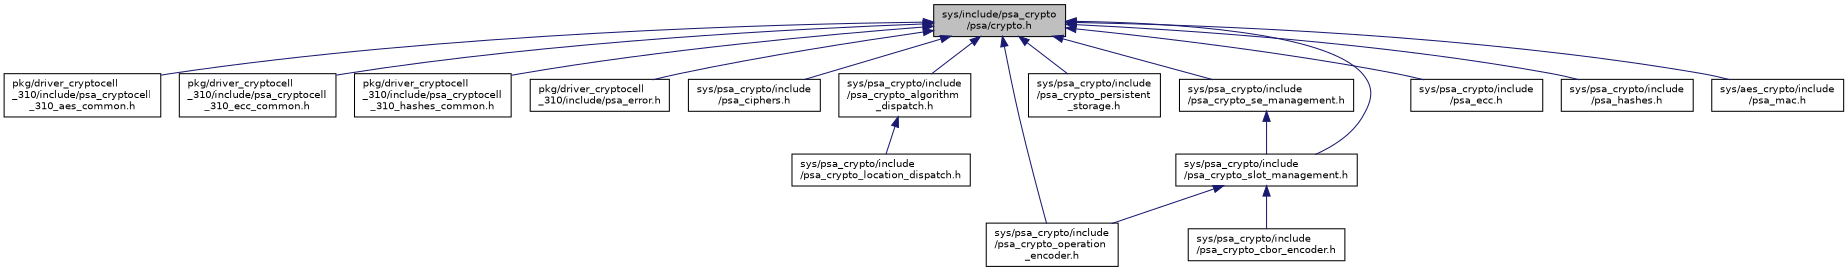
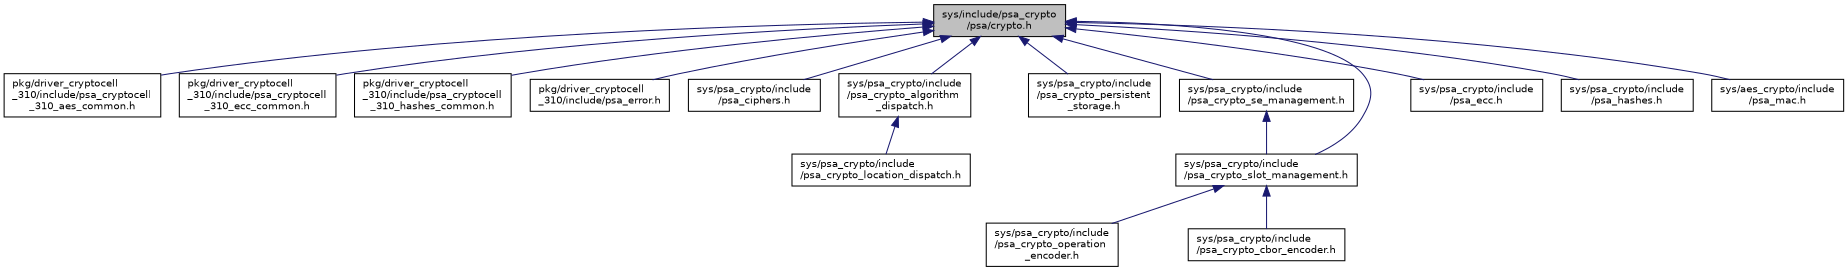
edge "sys/psa_crypto/include /psa_crypto_operation _encoder.h" -> "sys/include/psa_crypto /psa/crypto.h": removed
